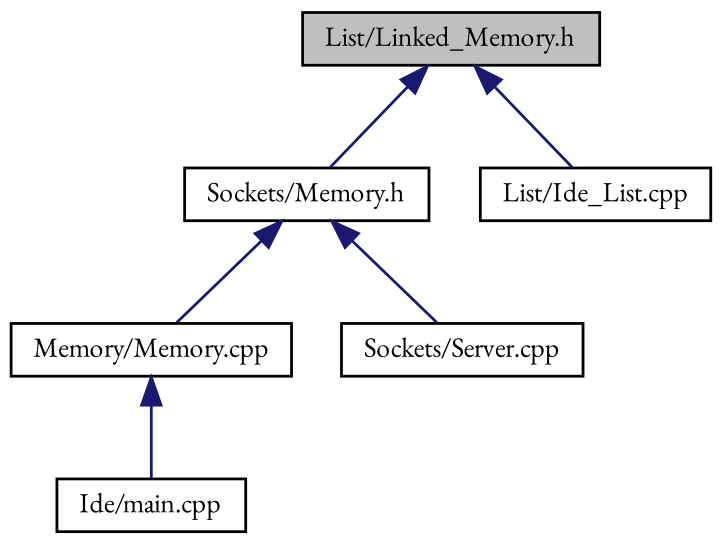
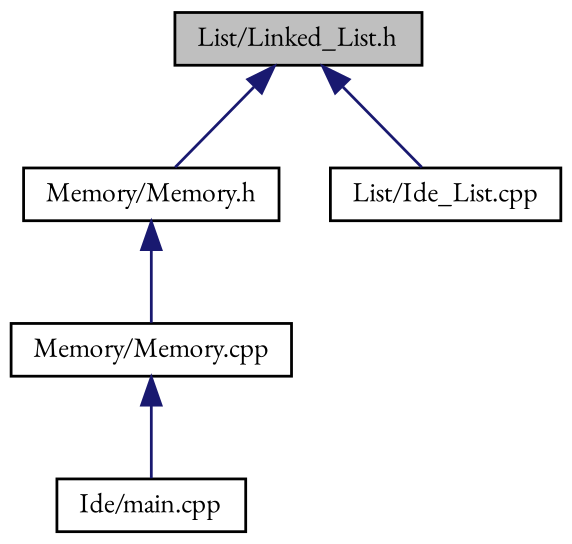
node "List/Linked_Memory.h": label "List/Linked_Memory.h" -> "List/Linked_List.h"
node "Sockets/Memory.h": label "Sockets/Memory.h" -> "Memory/Memory.h"
node "Sockets/Server.cpp": removed
